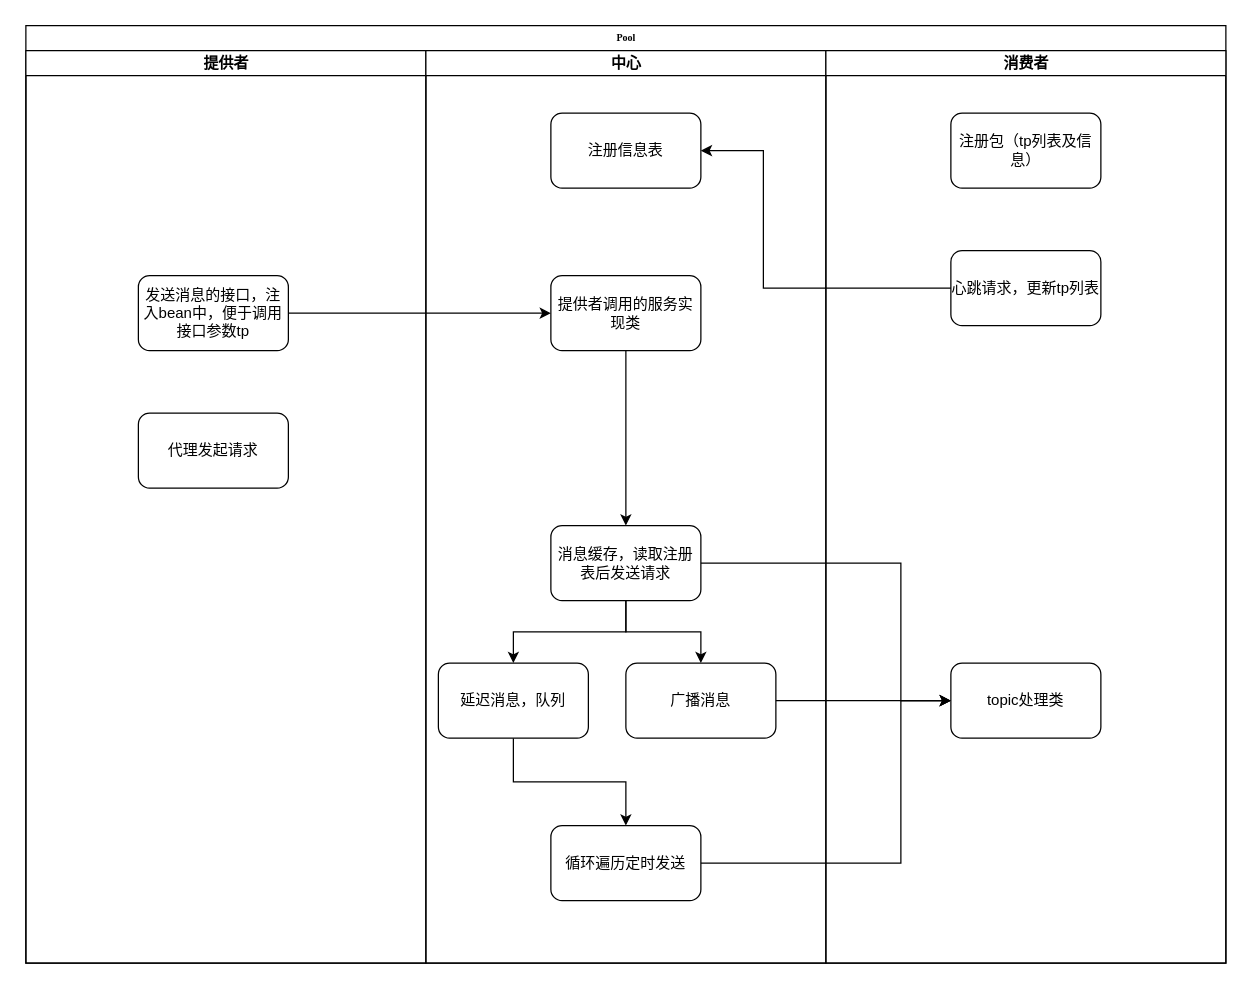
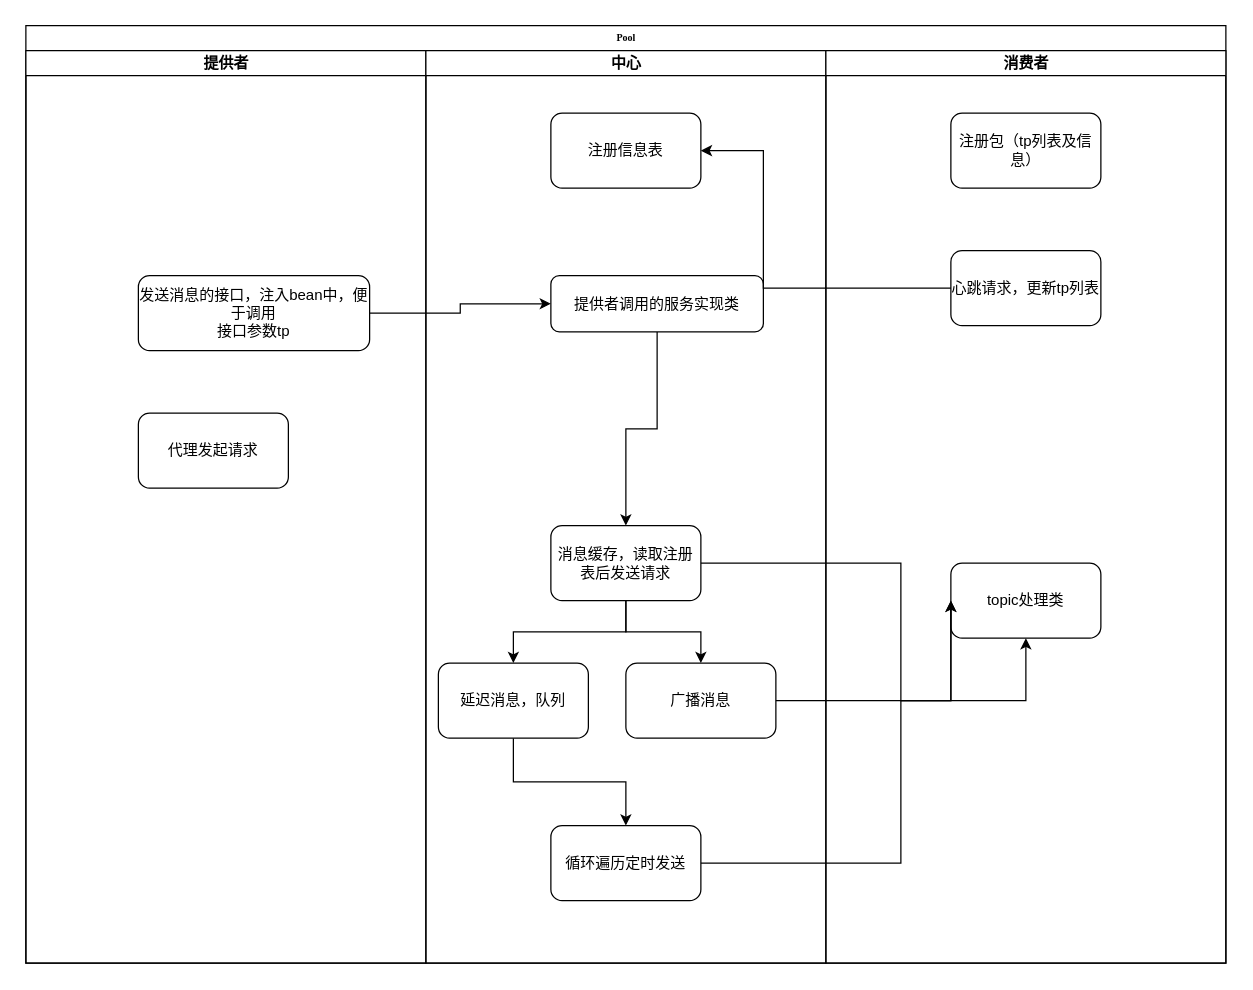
node "发送消息的接口，注入bean中，便于调用 接口参数tp": size 150x75 -> 231x75
node "提供者调用的服务实现类": size 150x75 -> 213x56
node "topic处理类": moved (1026, 701) -> (1026, 601)
